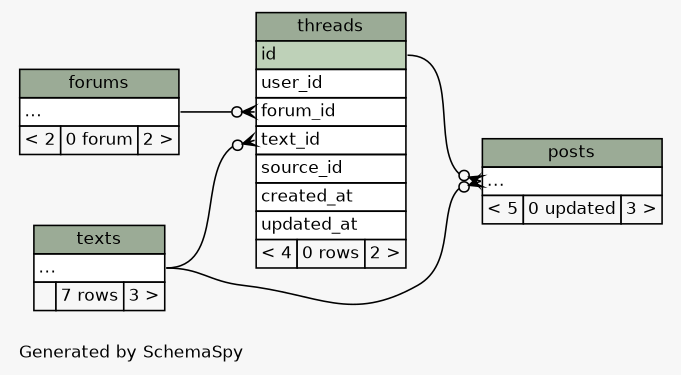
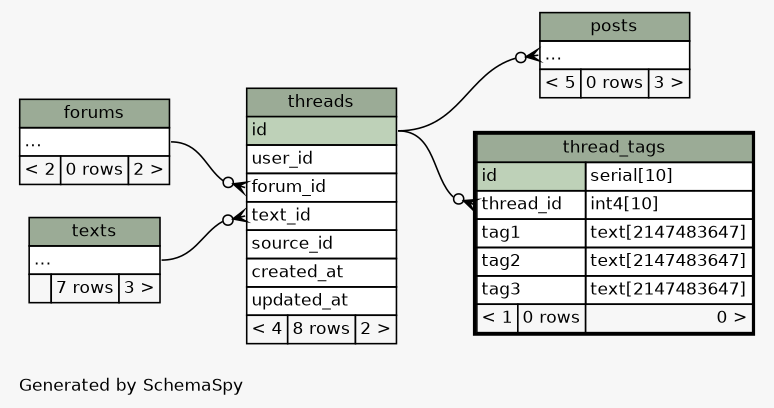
node "forums": text "0 forum" -> "0 rows"
node "posts": text "0 updated" -> "0 rows"
node "thread_tags": added
node "threads": text "0 rows" -> "8 rows"
edge "texts" -> "posts": removed
